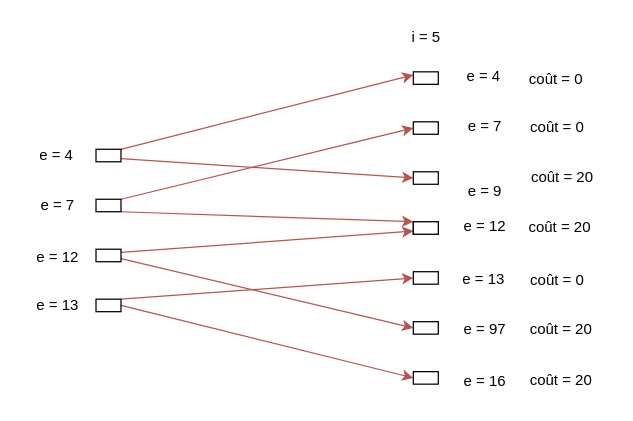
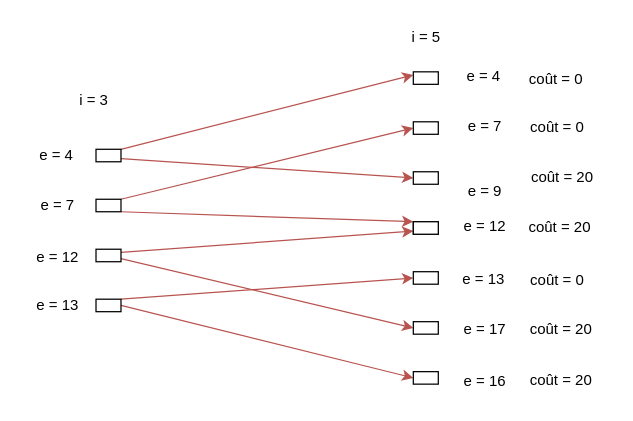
node "i = 3": added
node "e = 97": label "e = 97" -> "e = 17"
